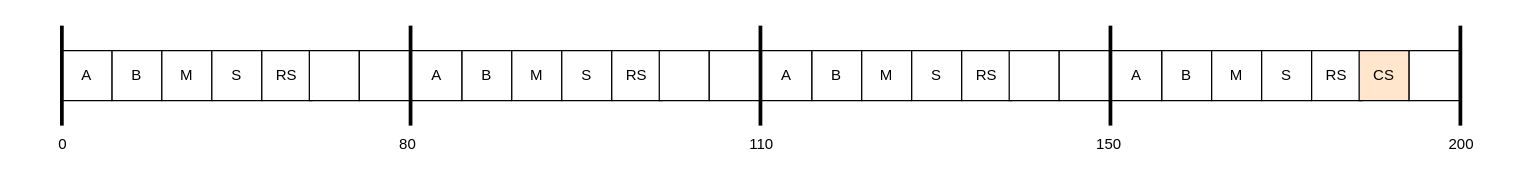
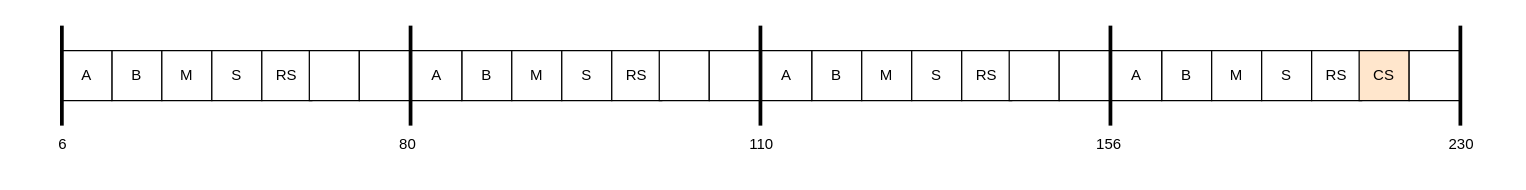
node "0": label "0" -> "6"
node "150": label "150" -> "156"
node "200": label "200" -> "230"
